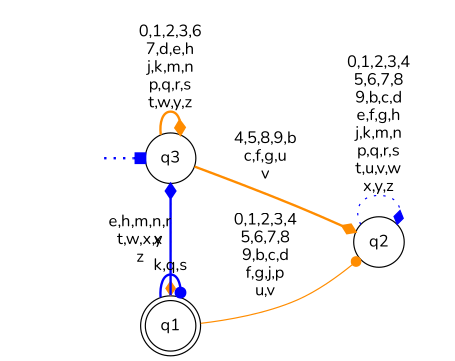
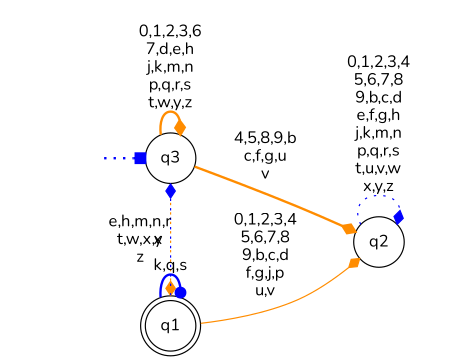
edge "q1" -> "q3": style bold -> dotted
edge "q1" -> "q2": arrowhead dot -> diamond
